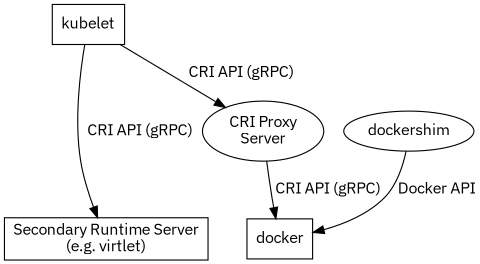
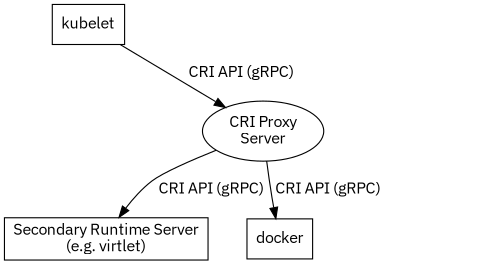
edge "kubelet" -> "Secondary Runtime Server (e.g. virtlet)": now "CRI Proxy Server" -> "Secondary Runtime Server (e.g. virtlet)"
node "dockershim": removed
